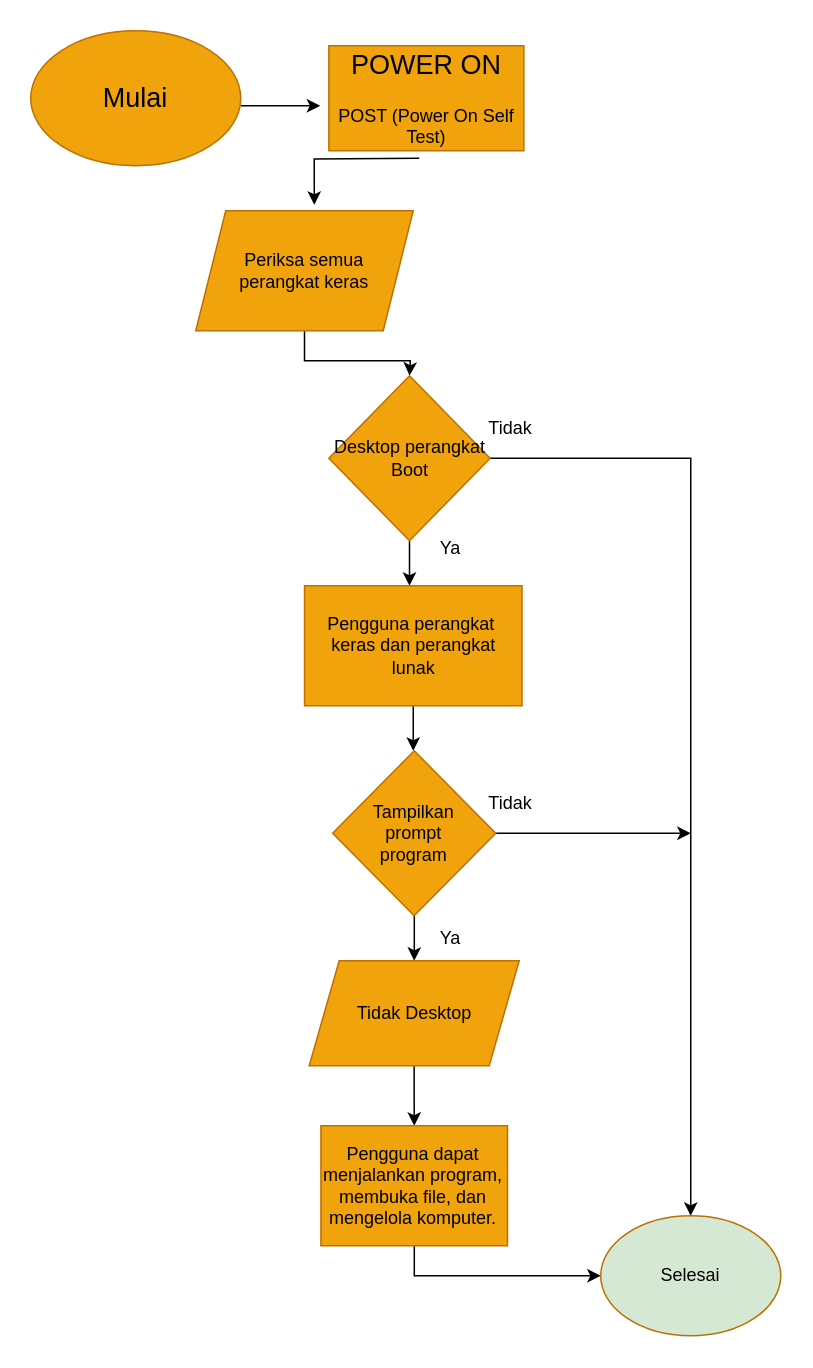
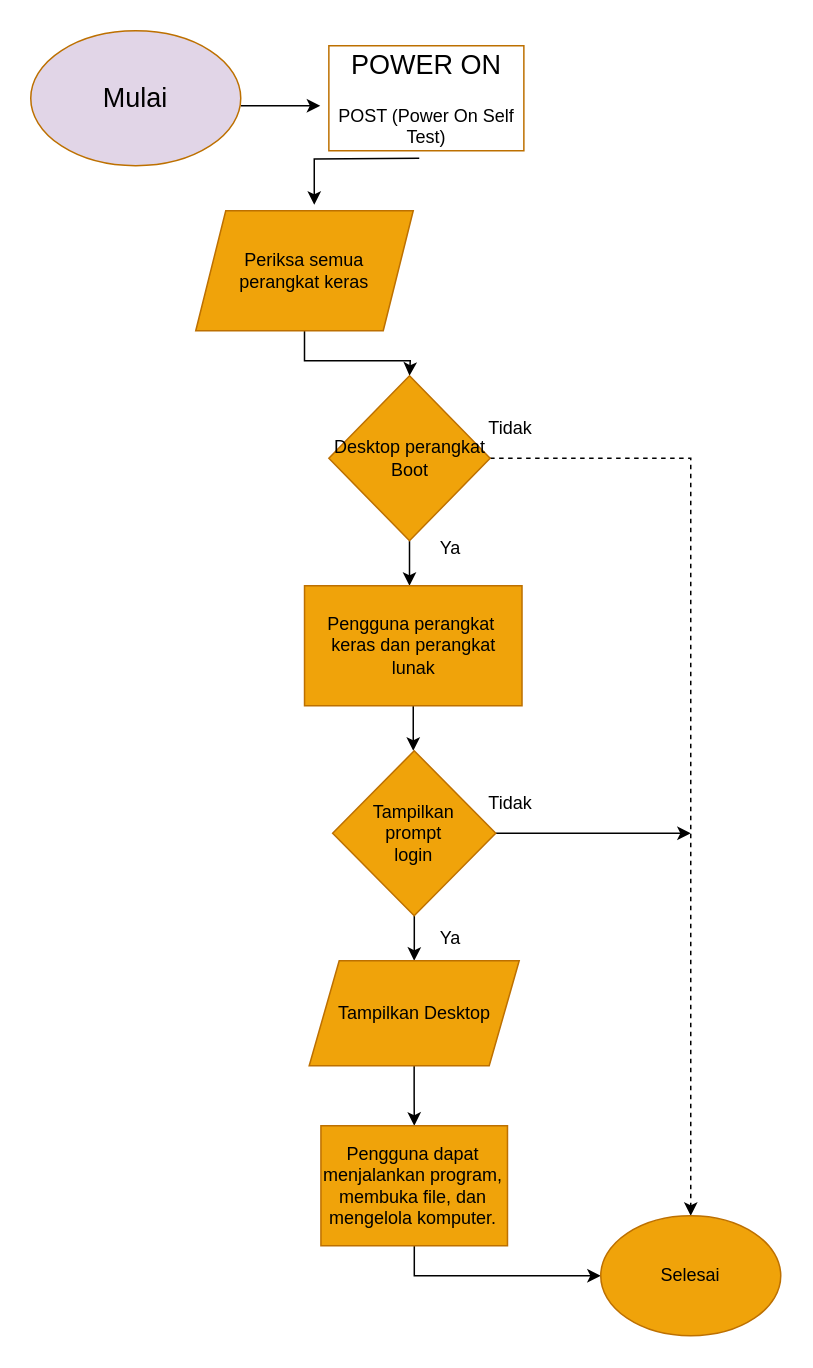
node "Mulai": fillcolor #f0a30a -> #e1d5e7
node "POWER ON POST (Power On Self Test)": fillcolor #f0a30a -> #ffffff
edge "Desktop perangkat Boot" -> "Selesai": style solid -> dashed
node "Tampilkan prompt program": label "Tampilkan prompt program" -> "Tampilkan prompt login"
node "Tidak Desktop": label "Tidak Desktop" -> "Tampilkan Desktop"
node "Selesai": fillcolor #d5e8d4 -> #f0a30a
